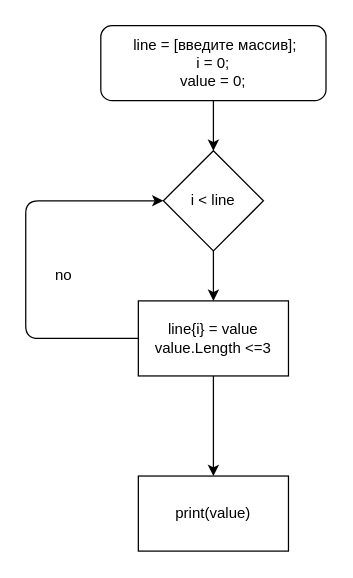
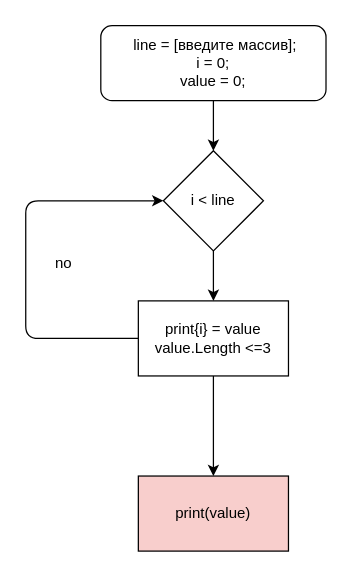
node "no": moved (63, 276) -> (63, 263)
node "line{i} = value value.Length <=3": label "line{i} = value value.Length <=3" -> "print{i} = value value.Length <=3"
node "print(value)": fillcolor #ffffff -> #f8cecc
